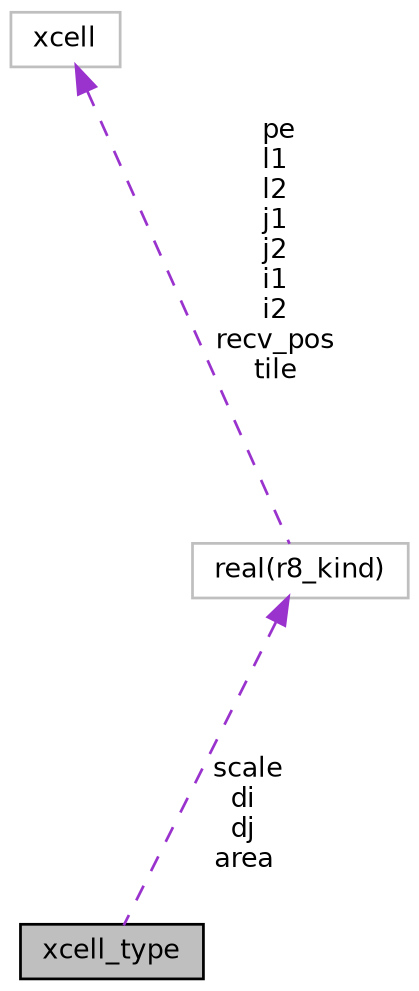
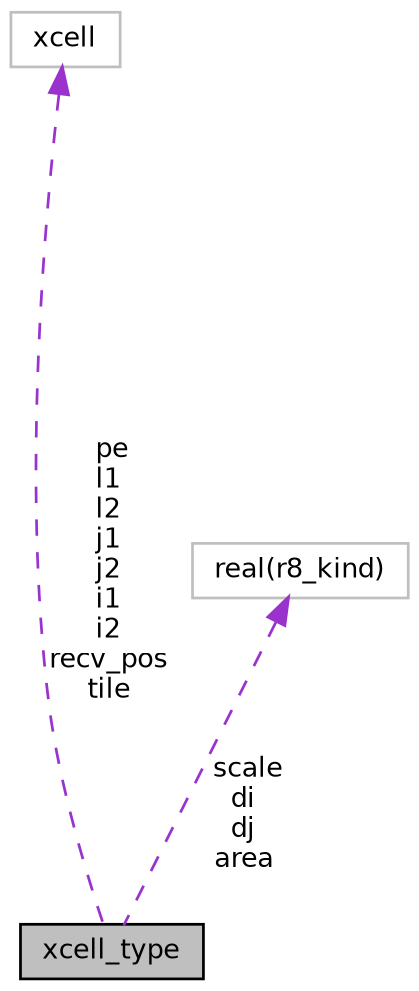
edge "real(r8_kind)" -> "xcell": now "xcell_type" -> "xcell"
